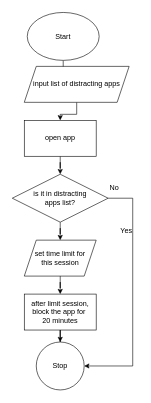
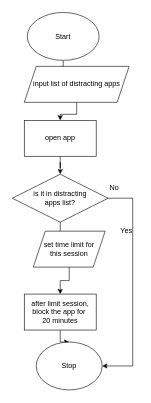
node "set time limit for this session": moved (60, 258) -> (69, 249)
node "Stop": size 48x48 -> 66x48
